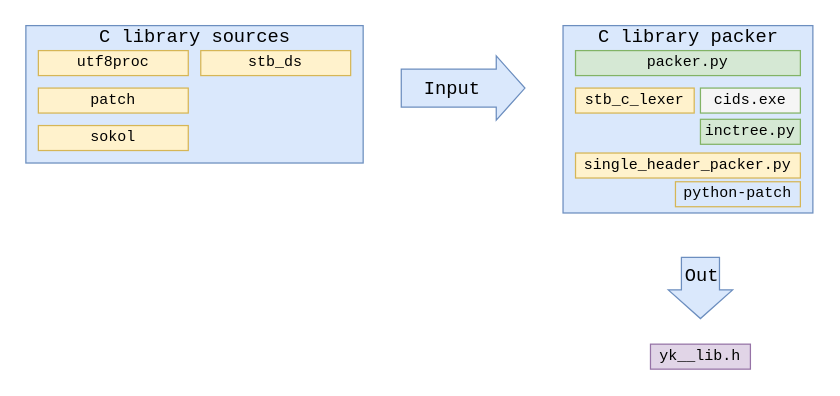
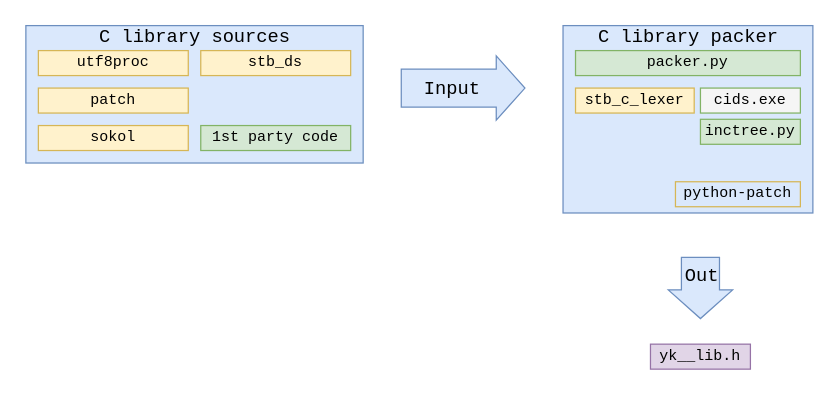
node "1st party code": added
node "single_header_packer.py": removed
